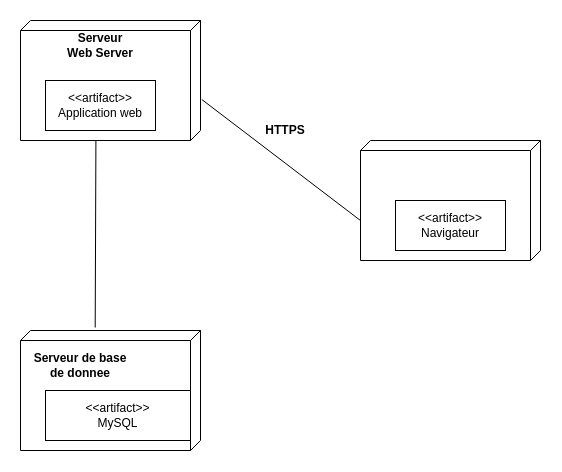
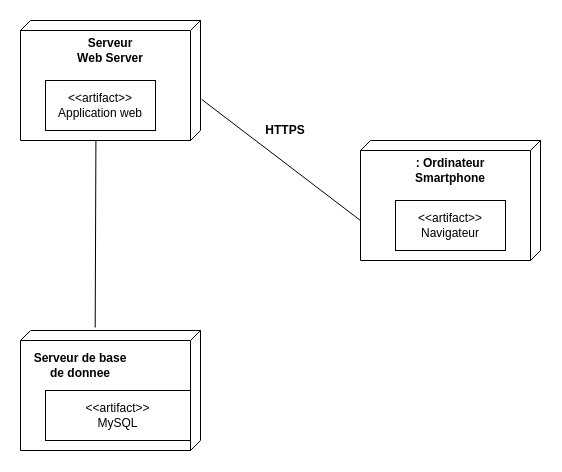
node "Serveur Web Server": moved (101, 46) -> (111, 51)
node ": Ordinateur Smartphone": added
